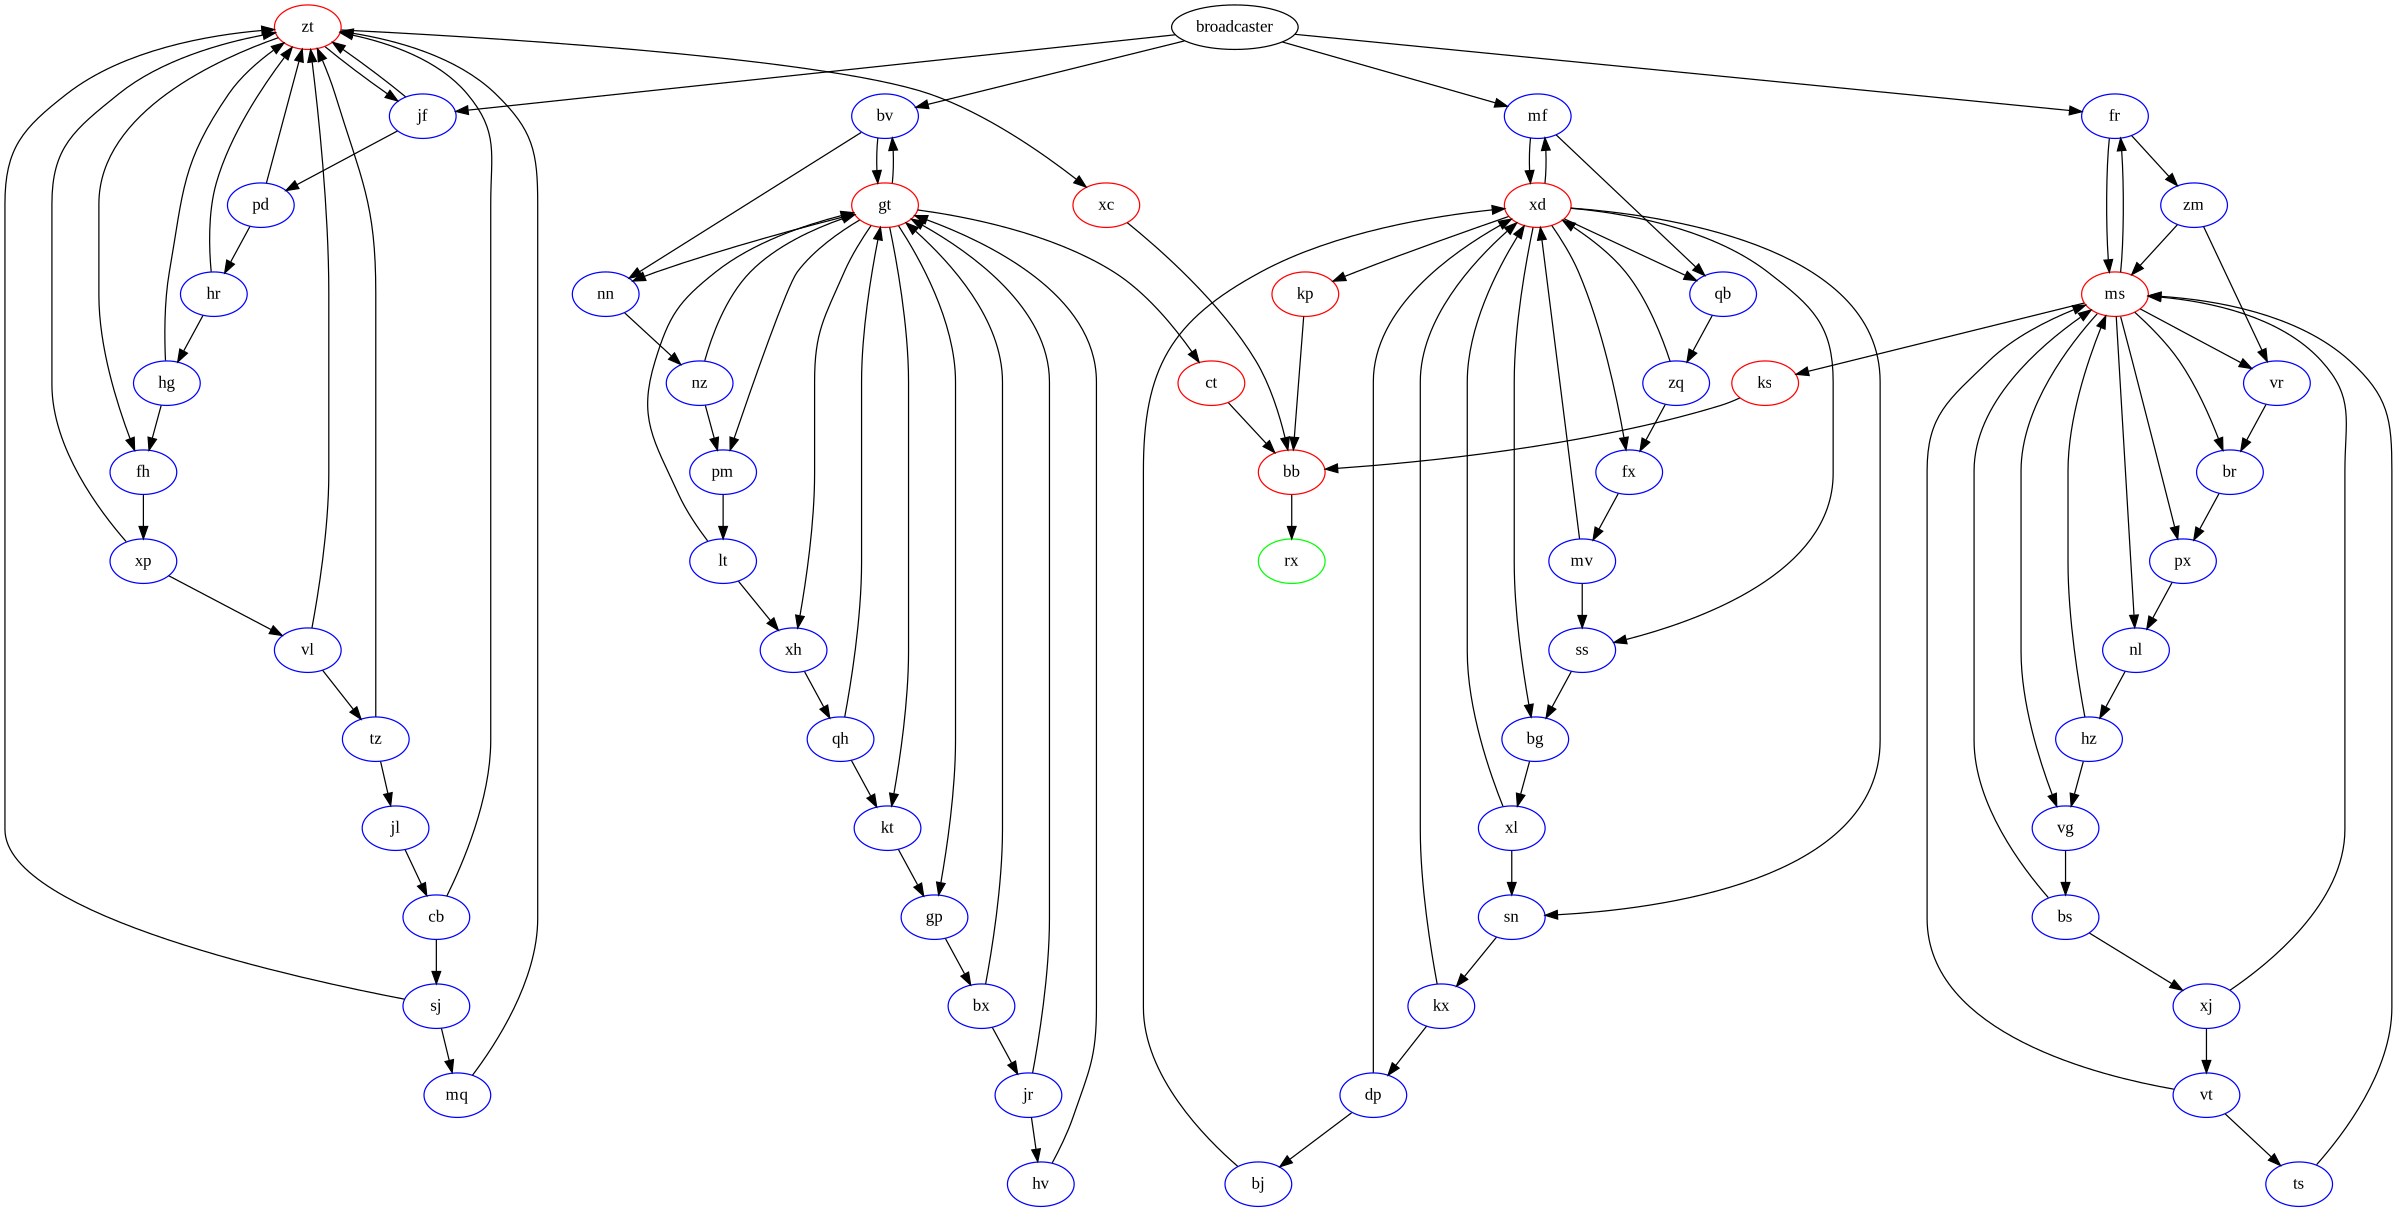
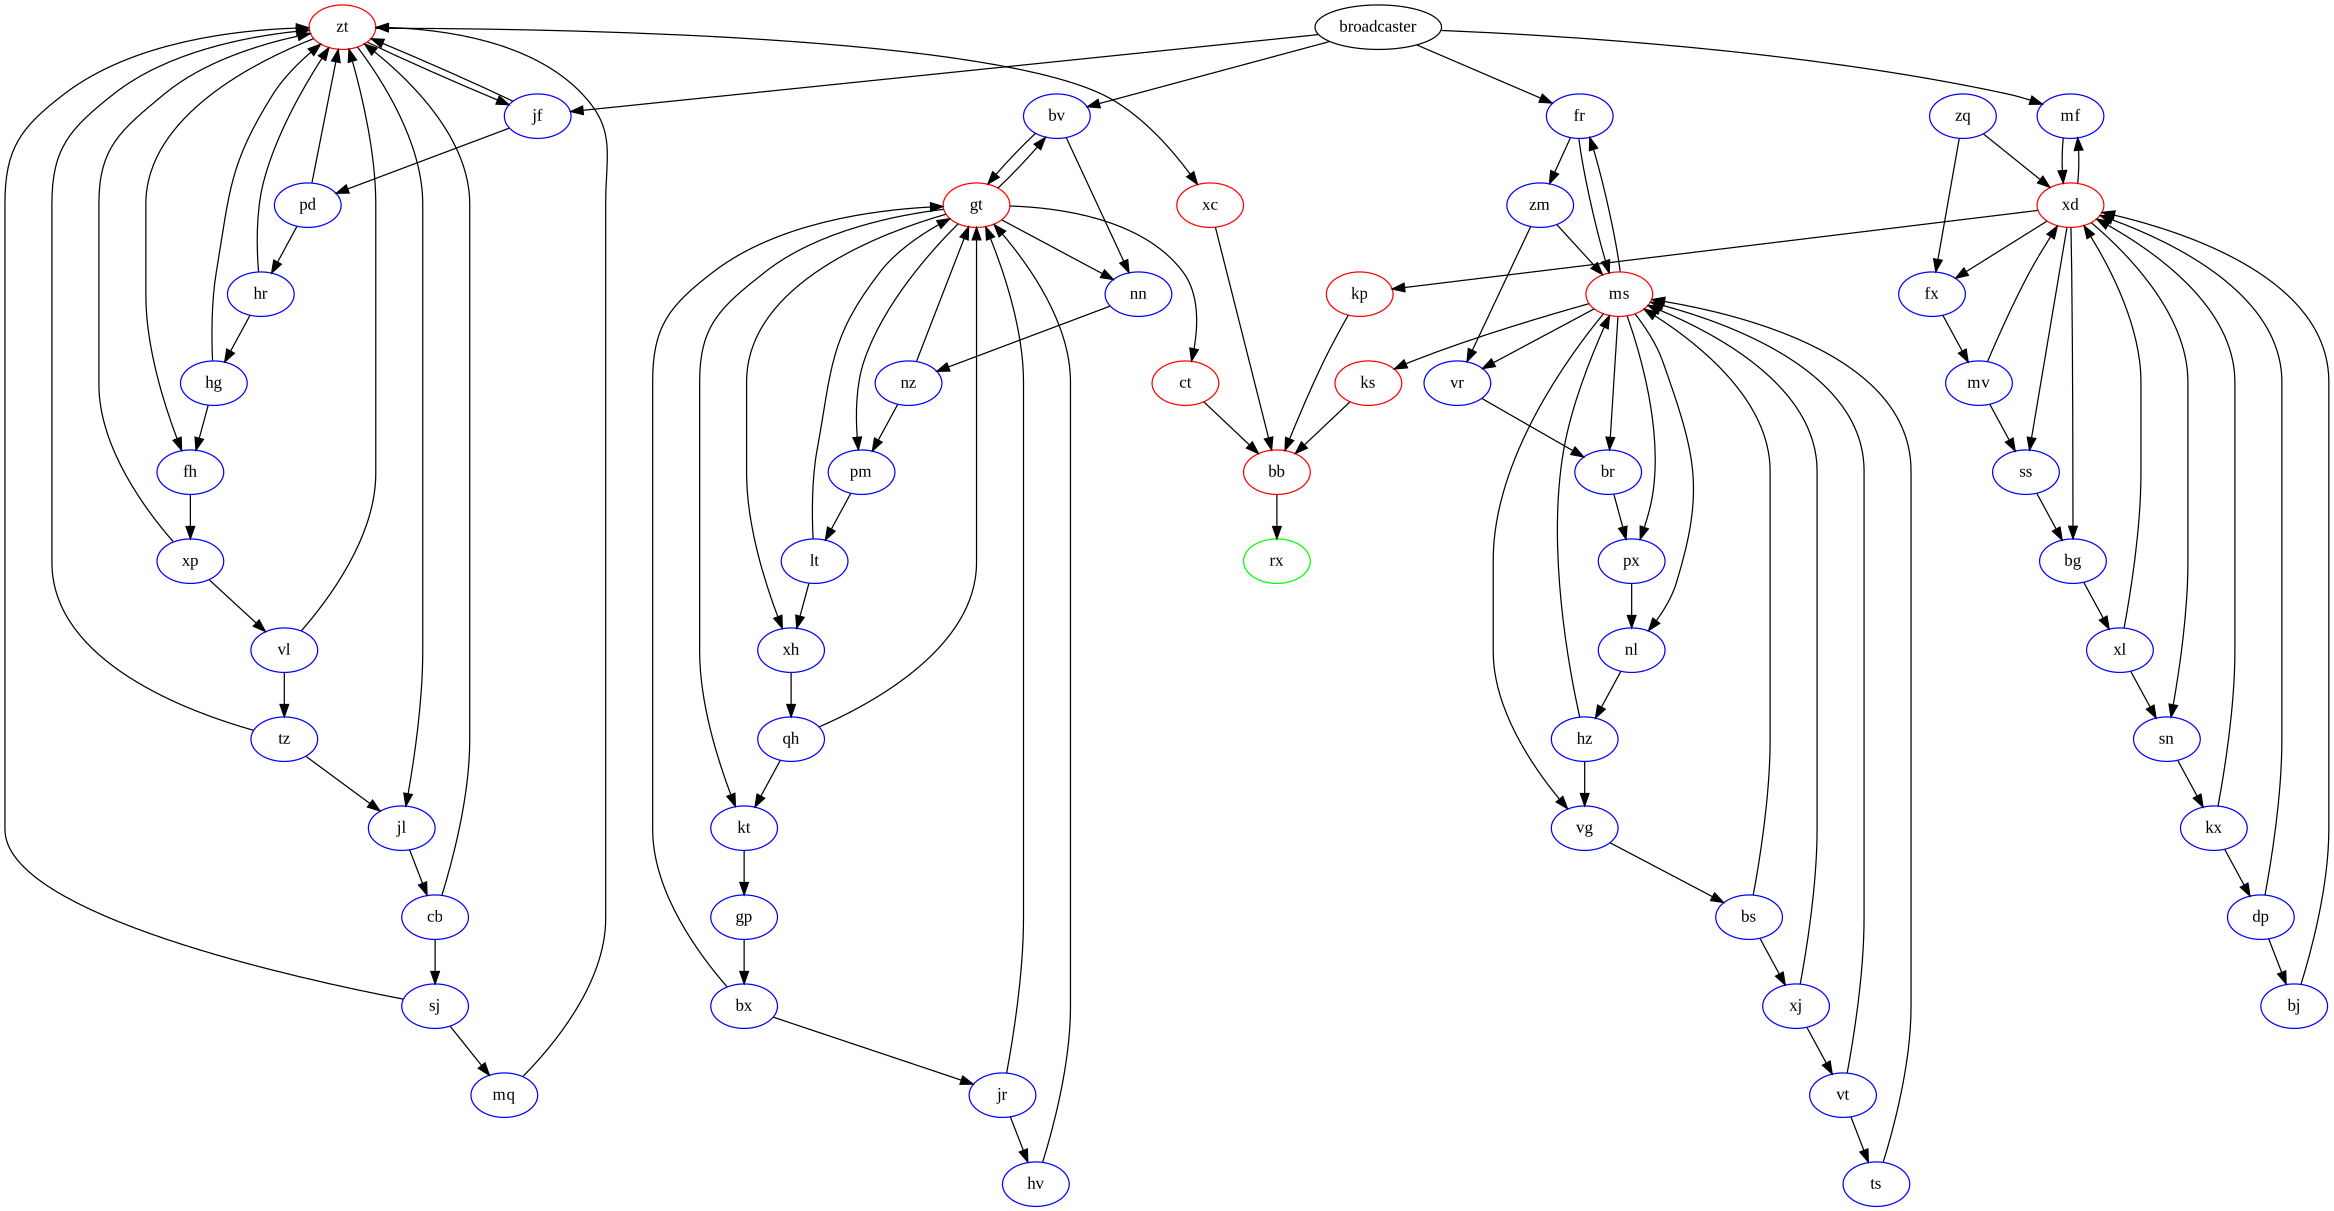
node "qb": removed
edge "zt" -> "jl": added
edge "gt" -> "gp": removed
